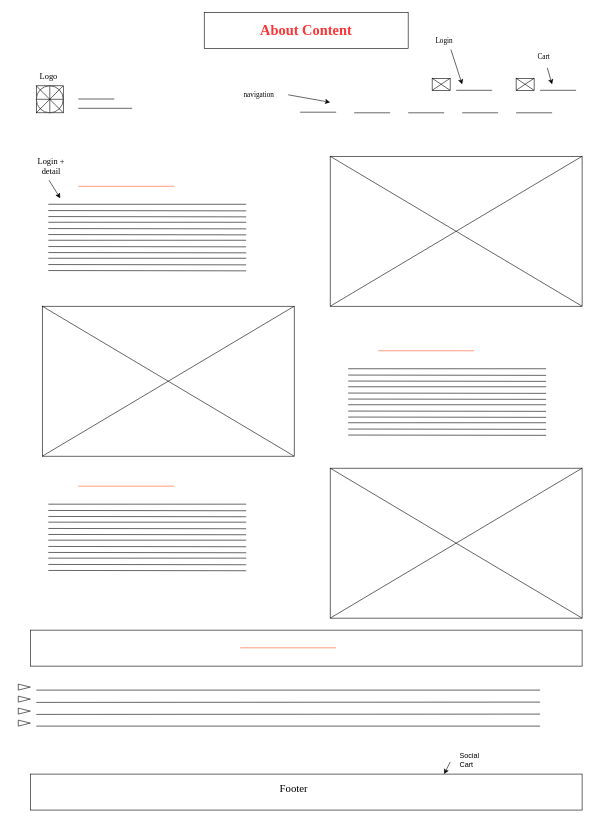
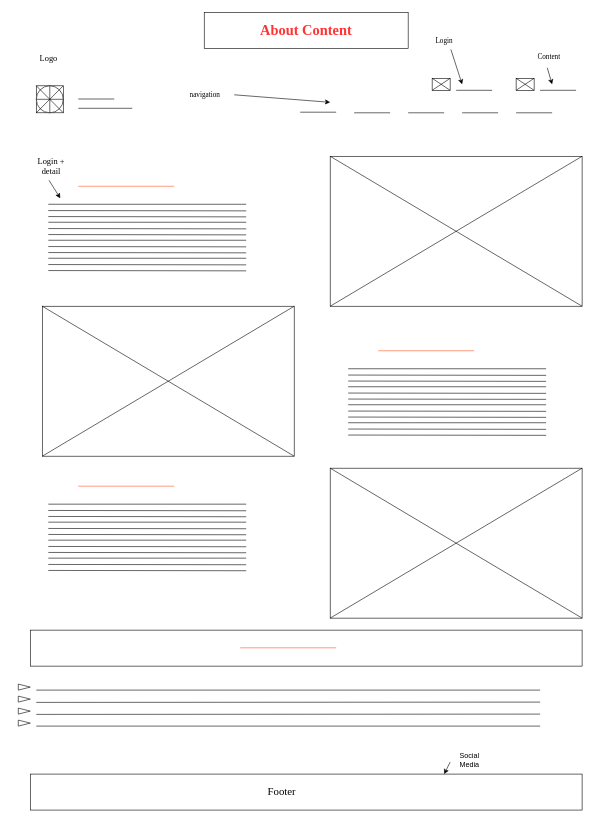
node "Cart": label "Cart" -> "Content"
node "Logo": moved (51, 77) -> (51, 59)
node "navigation": moved (264, 95) -> (210, 95)
node "Social Cart": label "Social Cart" -> "Social Media"
node "Footer": moved (297, 789) -> (285, 792)
